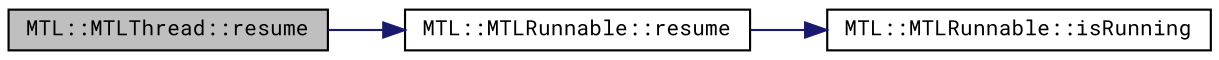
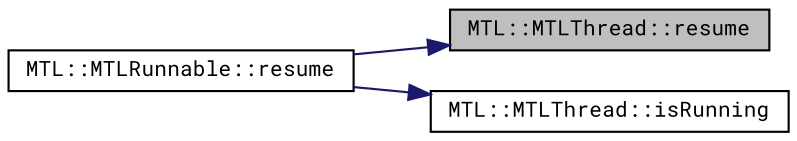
edge "MTL::MTLThread::resume" -> "MTL::MTLRunnable::resume": reversed
node "MTL::MTLRunnable::isRunning": label "MTL::MTLRunnable::isRunning" -> "MTL::MTLThread::isRunning"
